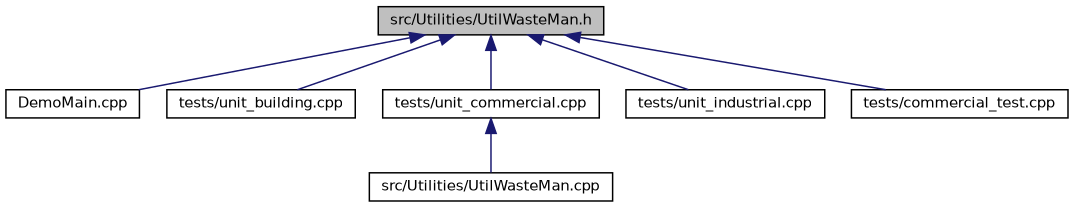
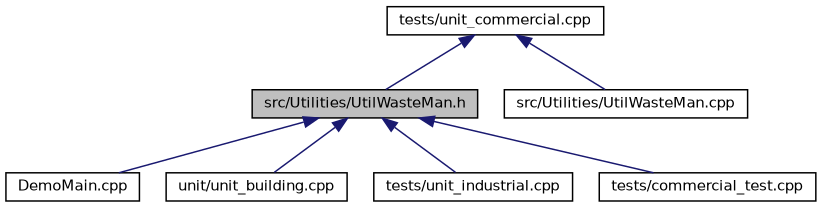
edge "tests/unit_commercial.cpp" -> "src/Utilities/UtilWasteMan.h": reversed
node "tests/unit_building.cpp": label "tests/unit_building.cpp" -> "unit/unit_building.cpp"
